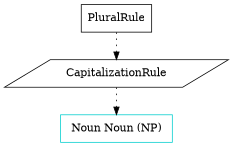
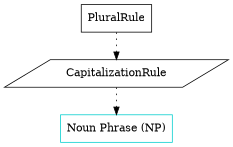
node "Noun Noun (NP)": label "Noun Noun (NP)" -> "Noun Phrase (NP)"
